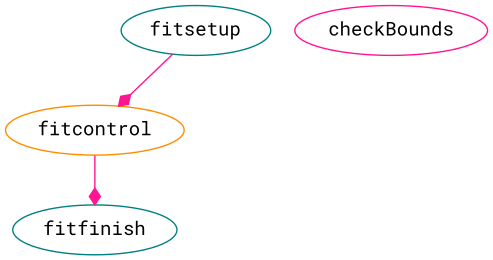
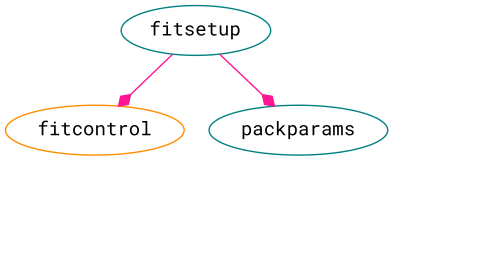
node "checkBounds": removed
node "packparams": added
node "fitfinish": removed
